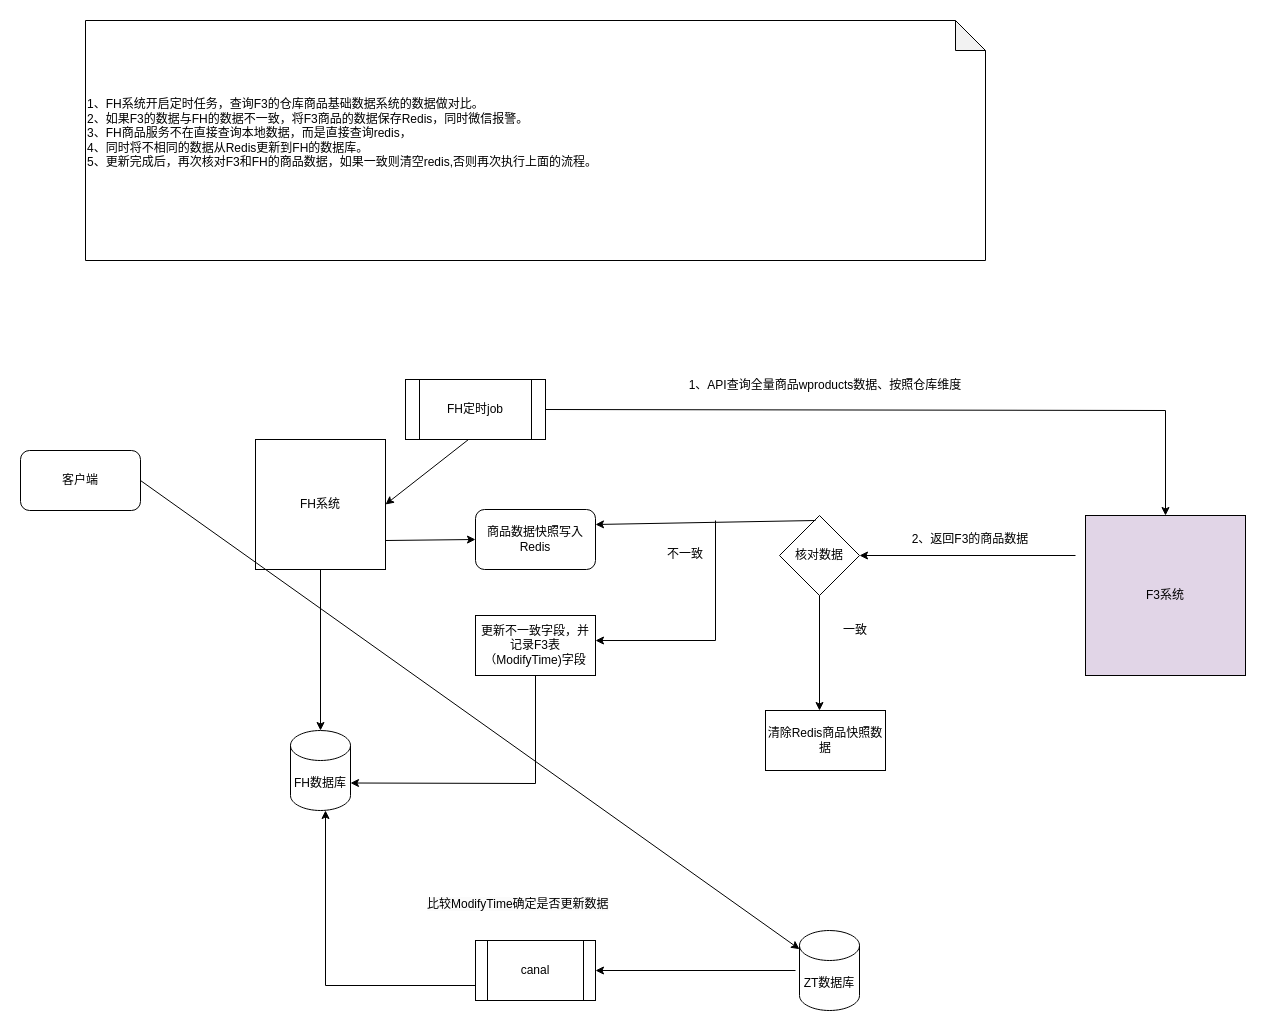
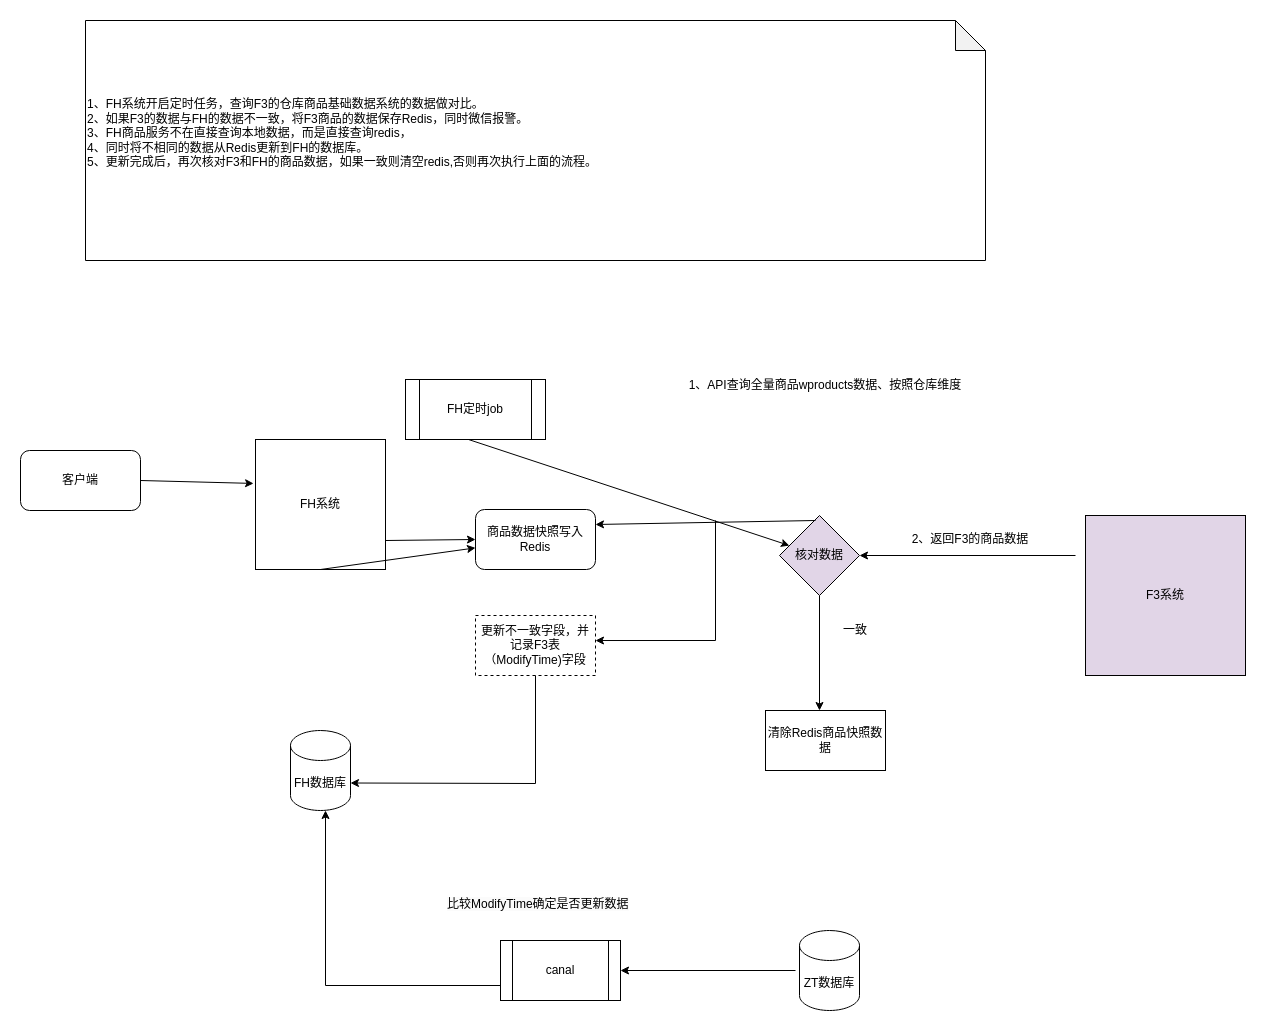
edge "FH定时job" -> "F3系统": removed
edge "FH定时job" -> "FH系统": now "FH定时job" -> "核对数据"
node "不一致": removed
node "核对数据": fillcolor #ffffff -> #e1d5e7
node "更新不一致字段，并记录F3表（ModifyTime)字段": style solid -> dashed
edge "FH系统" -> "FH数据库": now "FH系统" -> "商品数据快照写入Redis"
edge "客户端" -> "ZT数据库": now "客户端" -> "FH系统"
node "比较ModifyTime确定是否更新数据": moved (536, 911) -> (556, 911)
node "canal": moved (536, 971) -> (561, 971)
